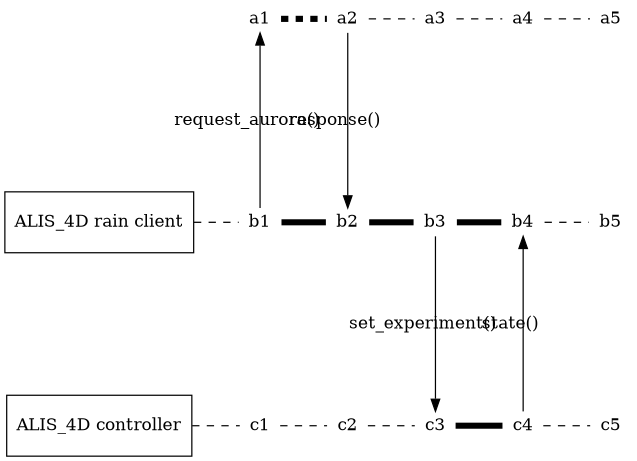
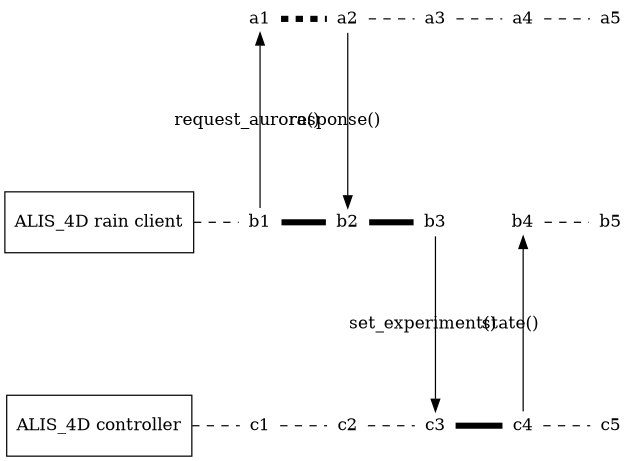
edge "b3" -- "b4": removed
